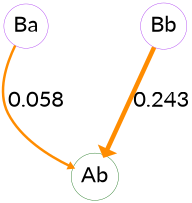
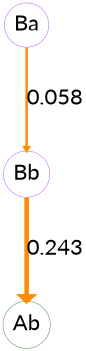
edge "Ba" -> "Ab": now "Ba" -> "Bb"
